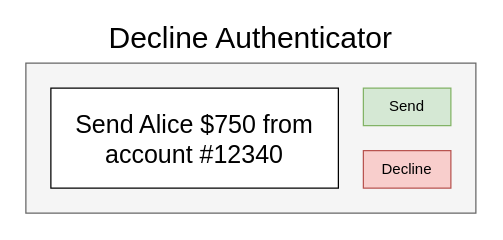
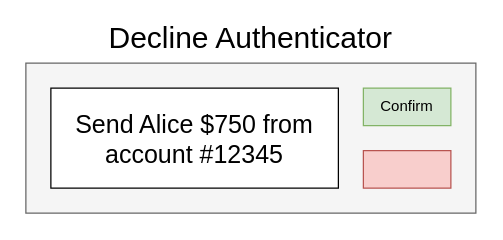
node "Send": label "Send" -> "Confirm"
node "Send Alice $750 from account #12340": label "Send Alice $750 from account #12340" -> "Send Alice $750 from account #12345"
node "Decline": removed
